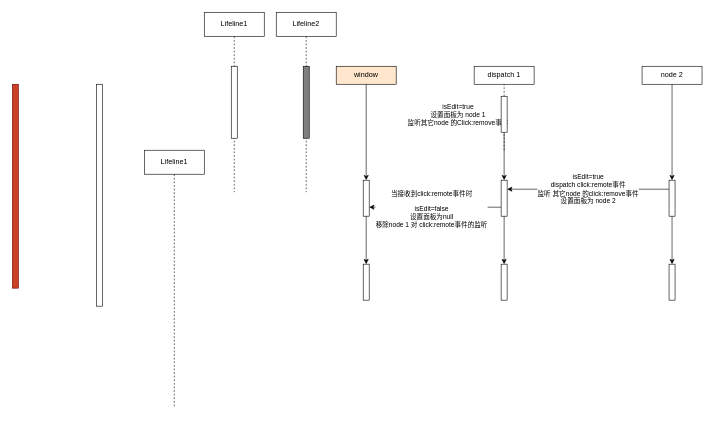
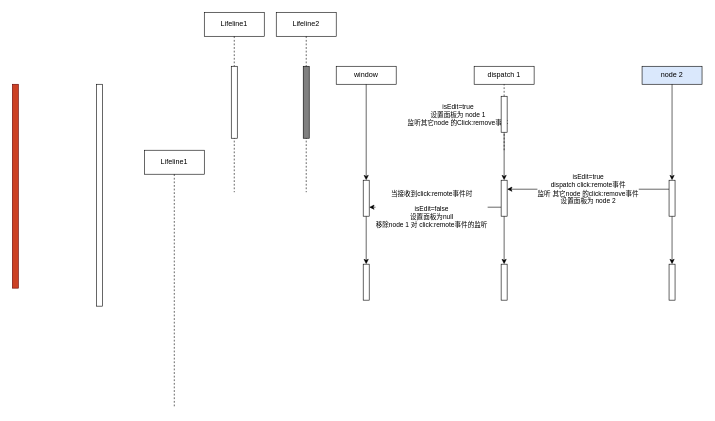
node "window": fillcolor #ffe6cc -> #ffffff
node "node 2": fillcolor #ffffff -> #dae8fc
